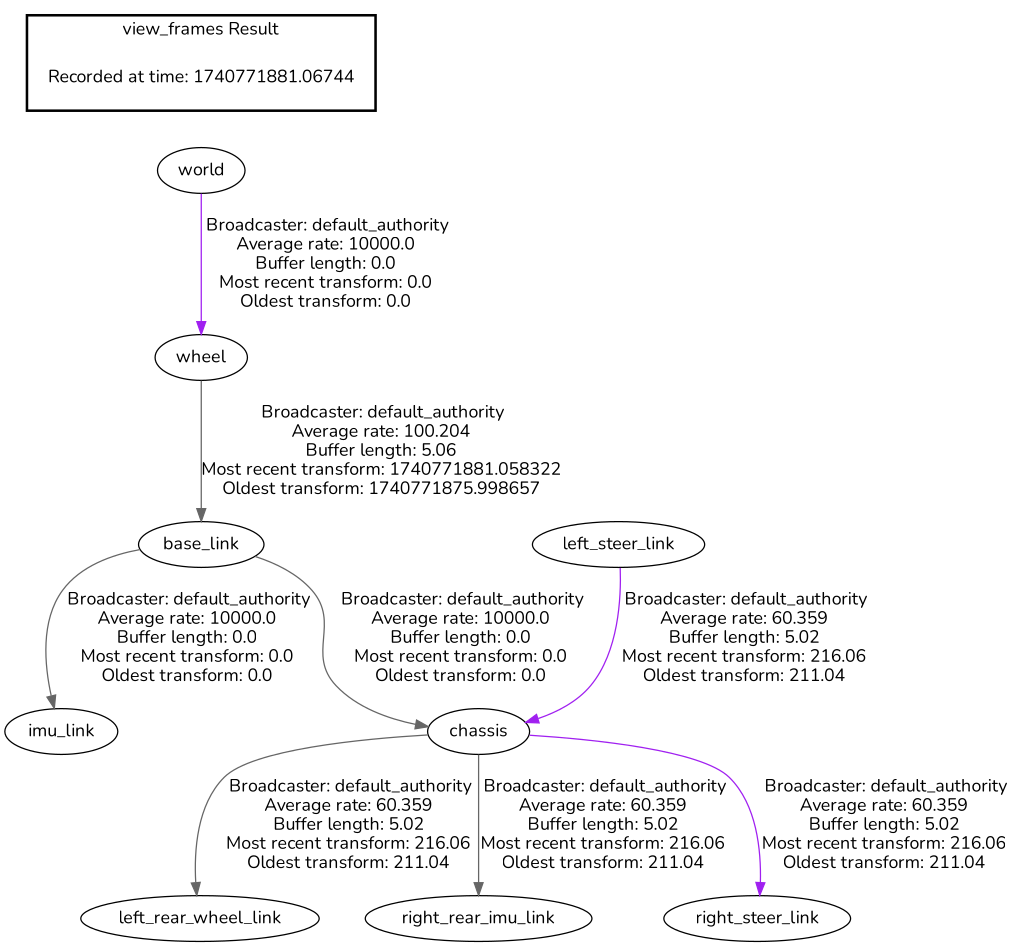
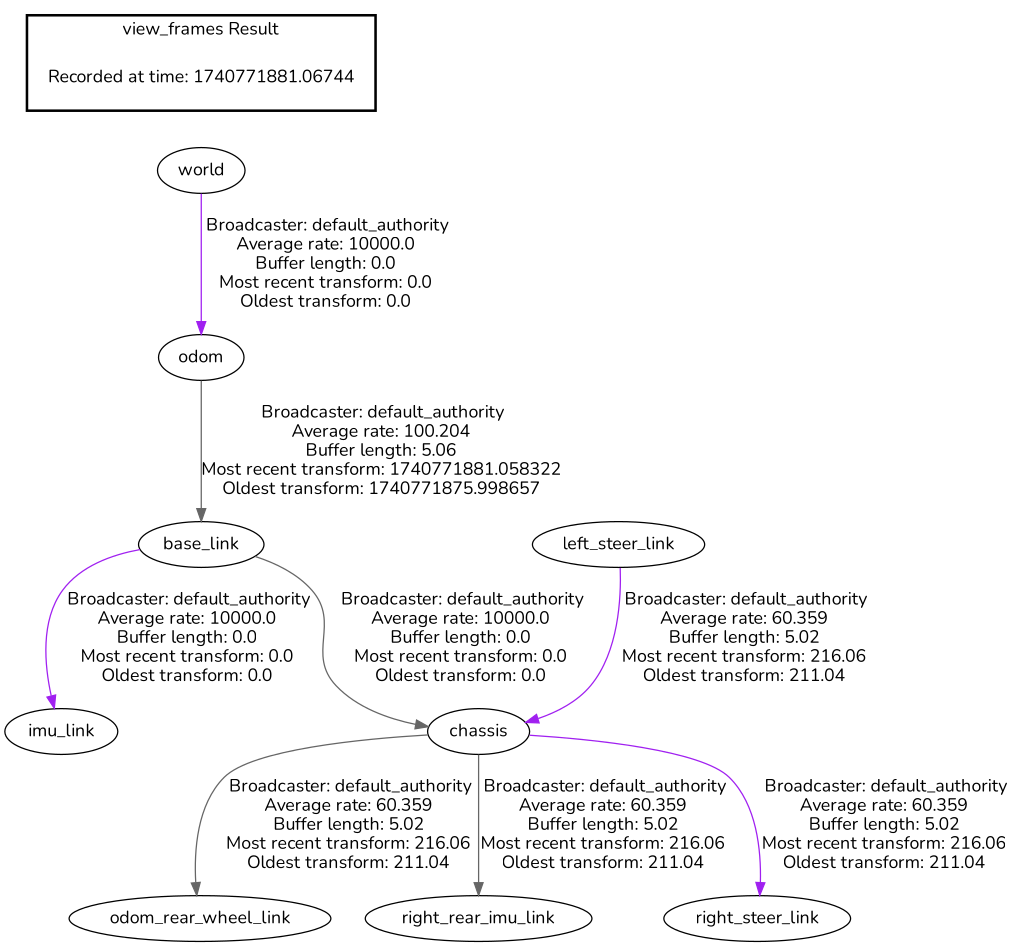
node "wheel": label "wheel" -> "odom"
edge "base_link" -> "imu_link": color gray40 -> purple
node "left_rear_wheel_link": label "left_rear_wheel_link" -> "odom_rear_wheel_link"
